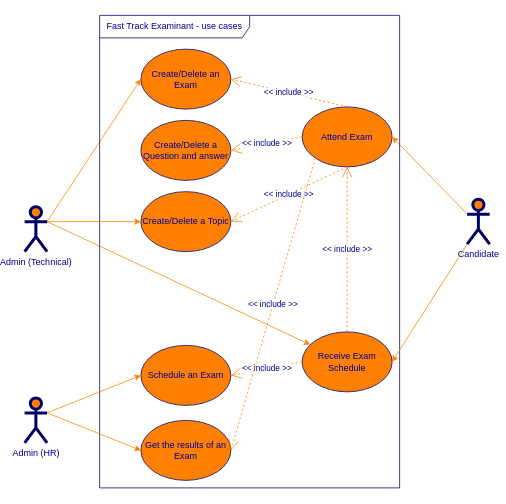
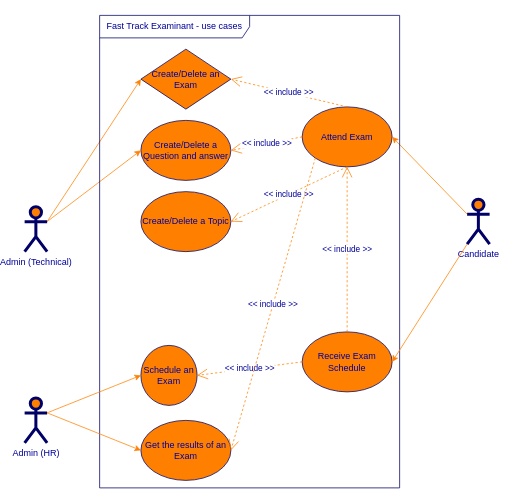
node "Create/Delete an Exam": shape ellipse -> diamond
edge "Admin (Technical)" -> "Create/Delete a Topic": removed
edge "Admin (Technical)" -> "Receive Exam Schedule": now "Admin (Technical)" -> "Create/Delete a Question and answer"
node "Schedule an Exam": size 90x60 -> 56x60
